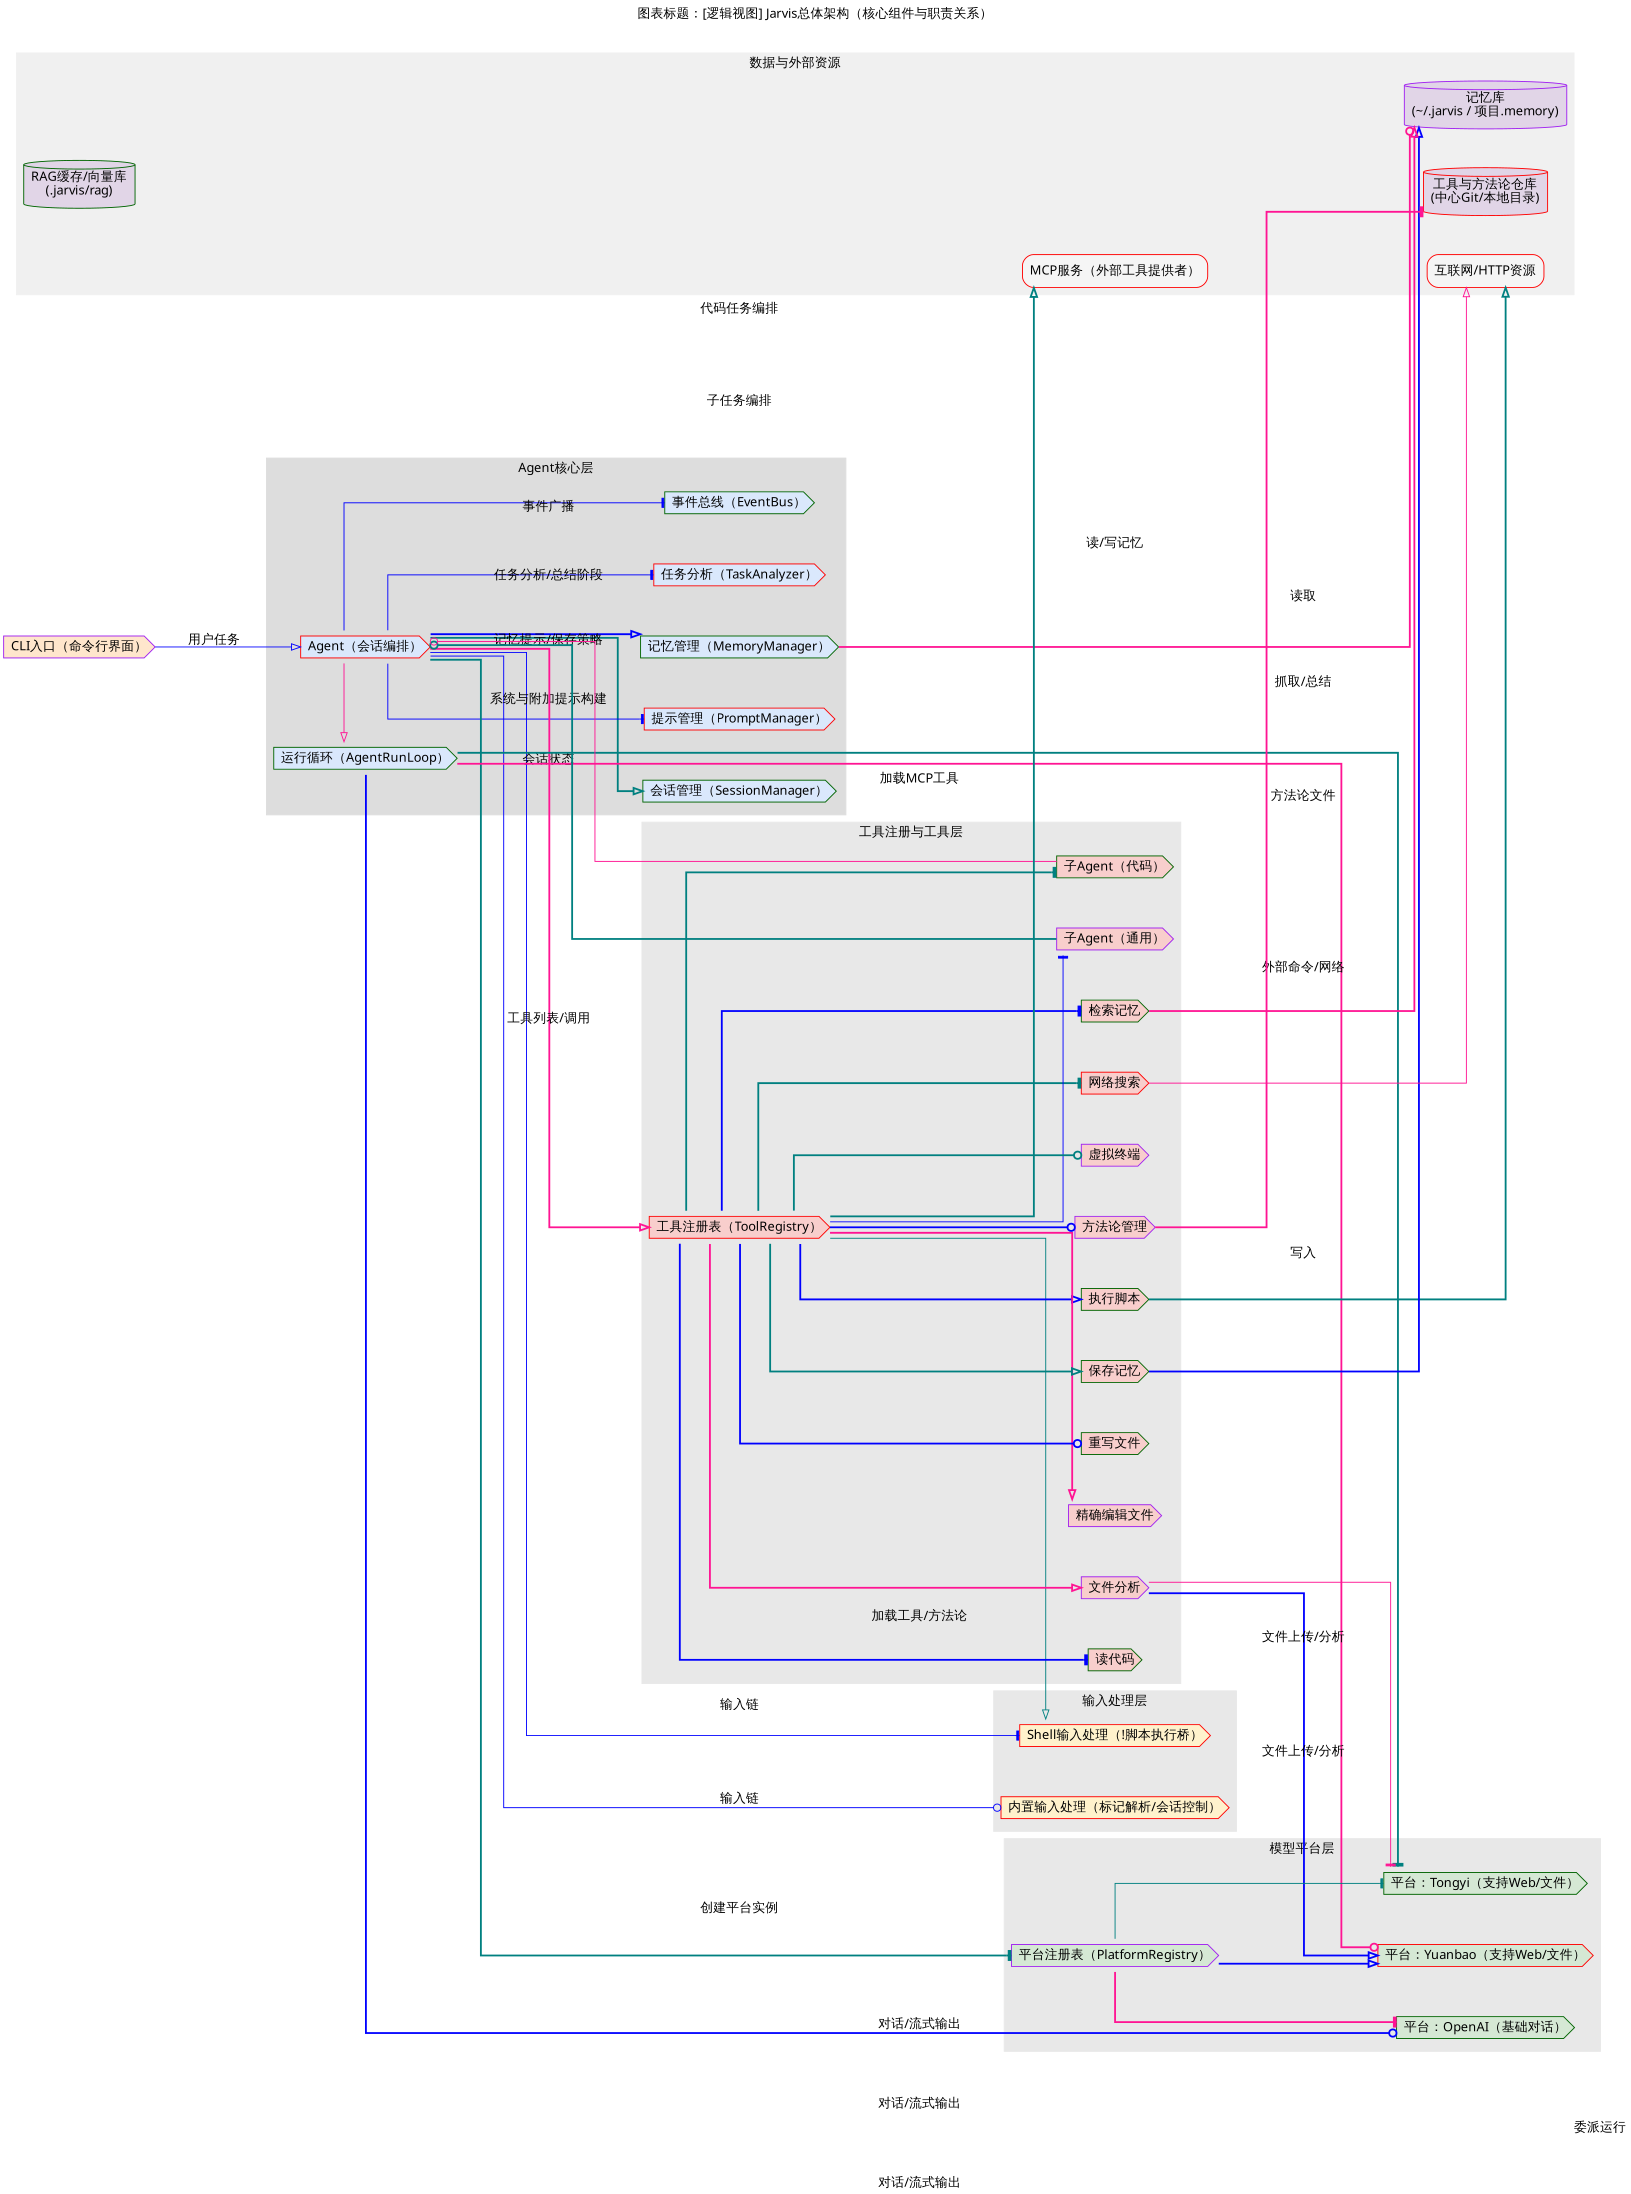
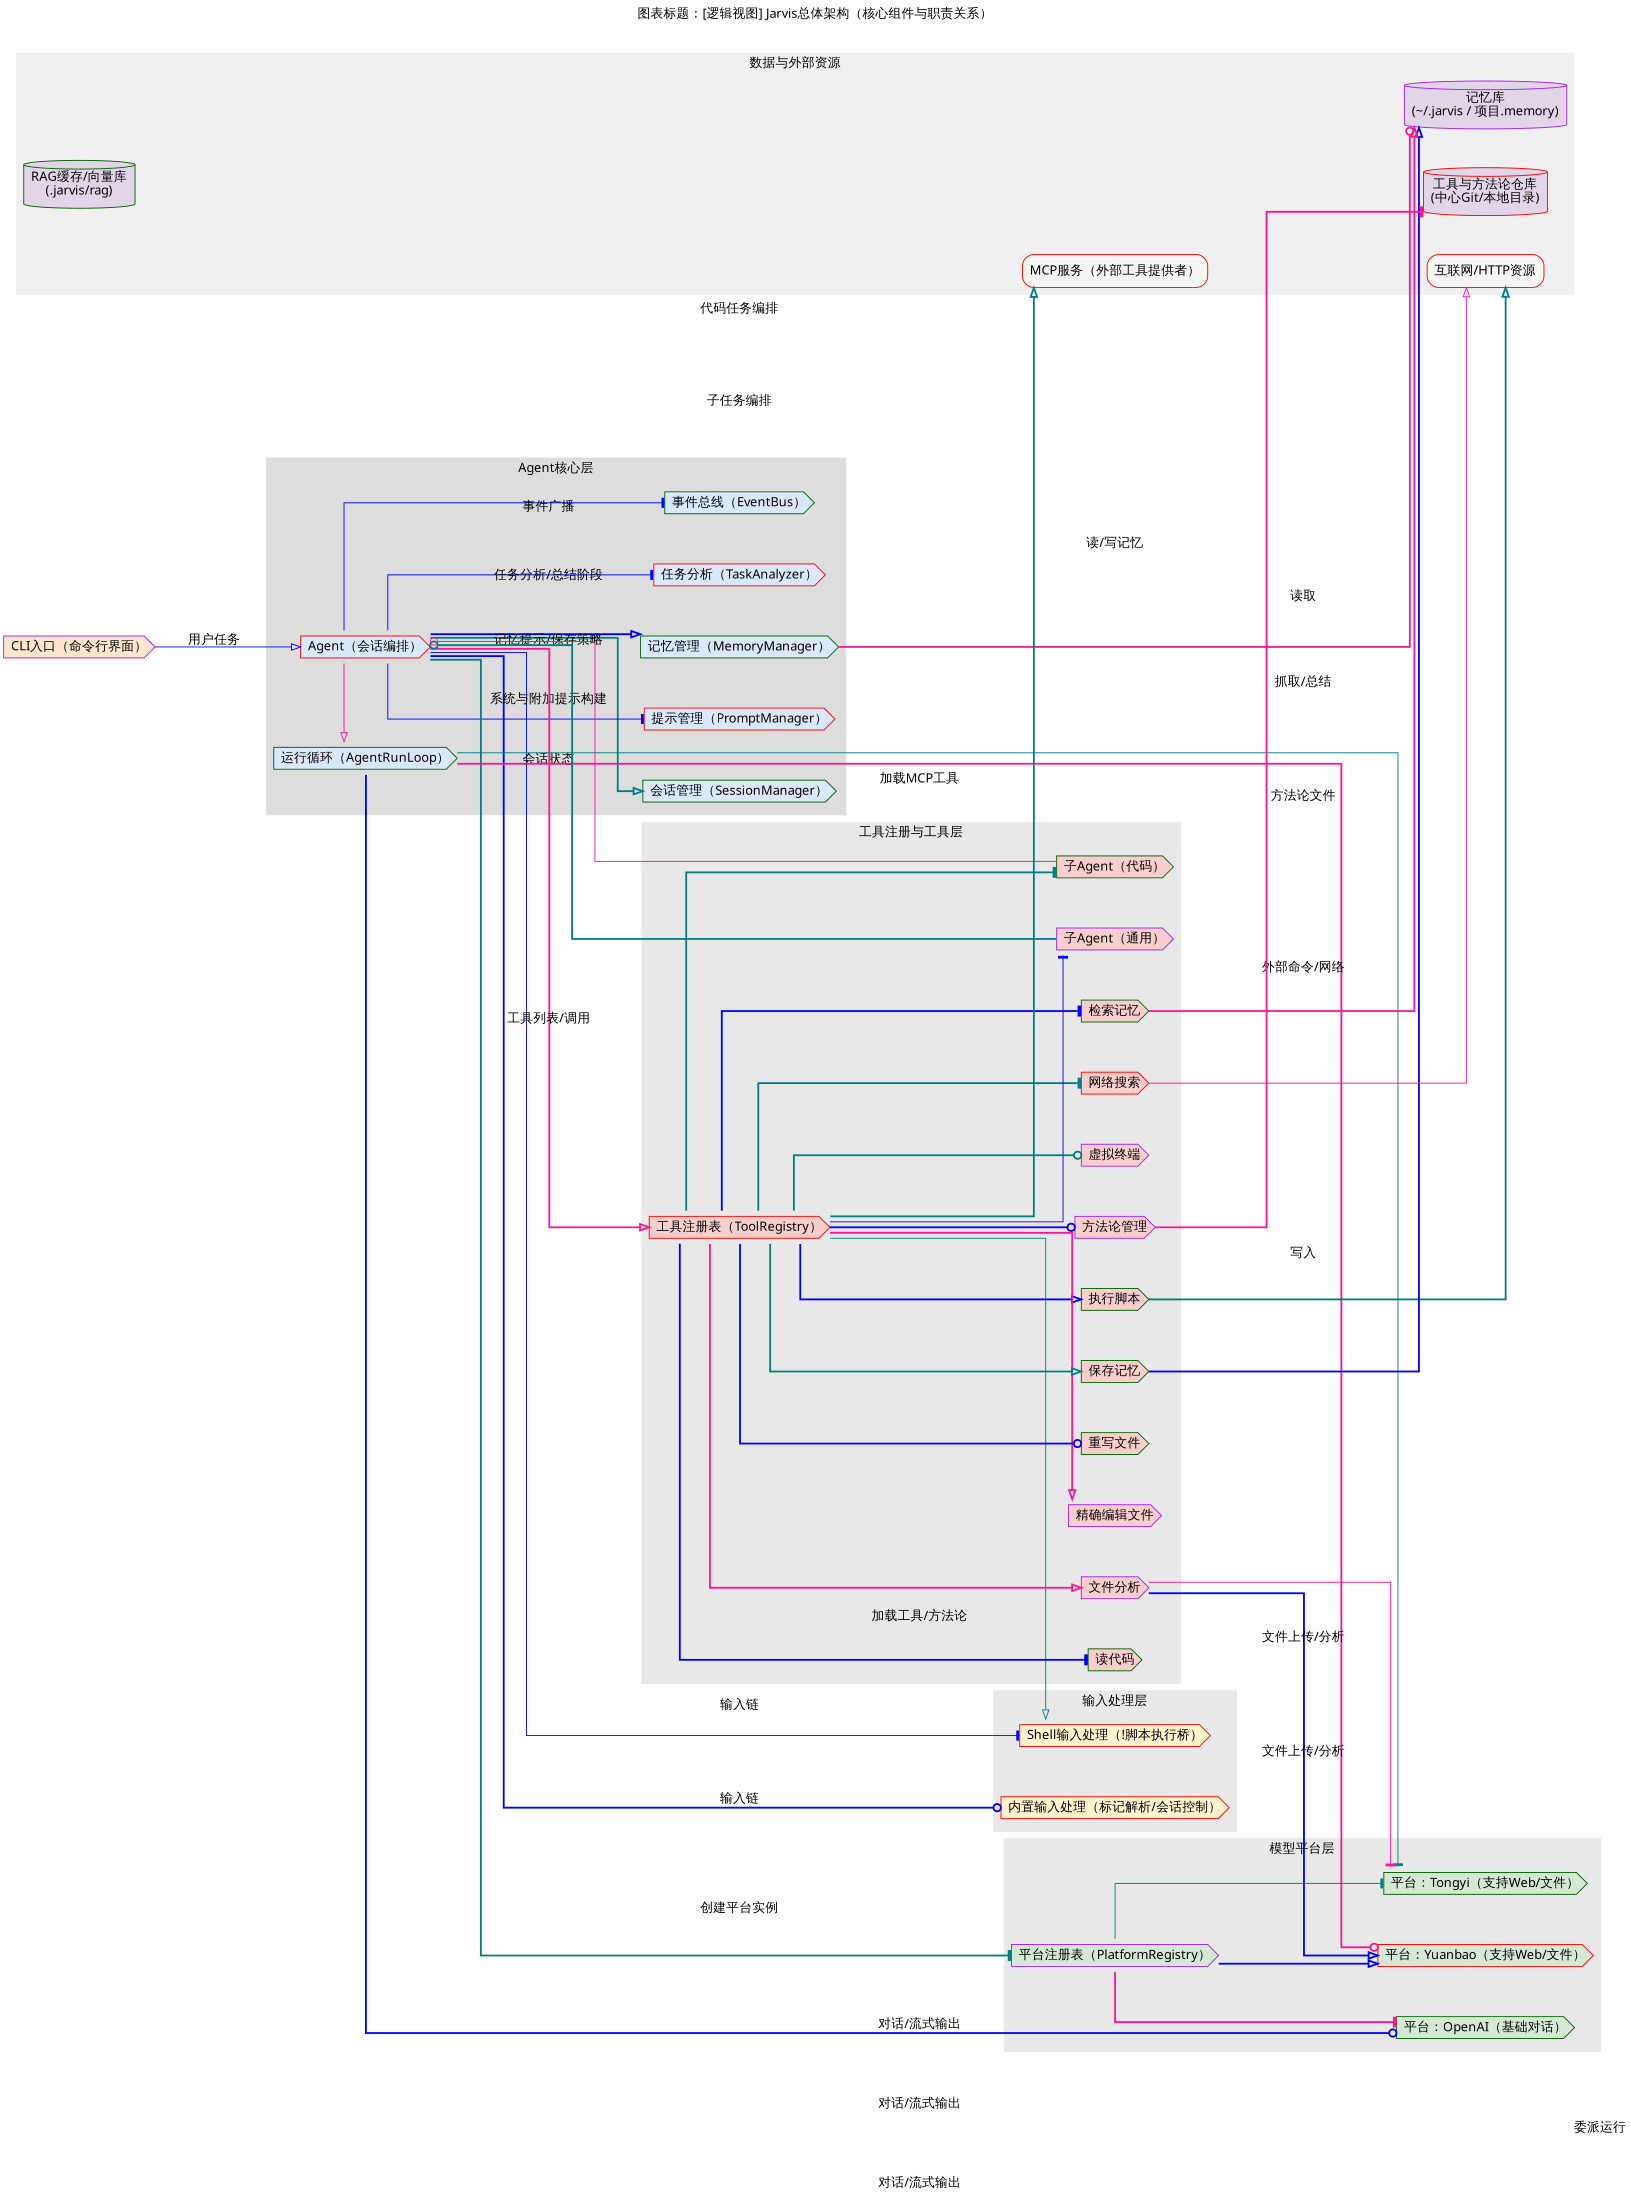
edge "运行循环（AgentRunLoop）" -> "平台：Tongyi（支持Web/文件）": style bold -> solid
edge "Agent（会话编排）" -> "内置输入处理（标记解析/会话控制）": style solid -> bold
